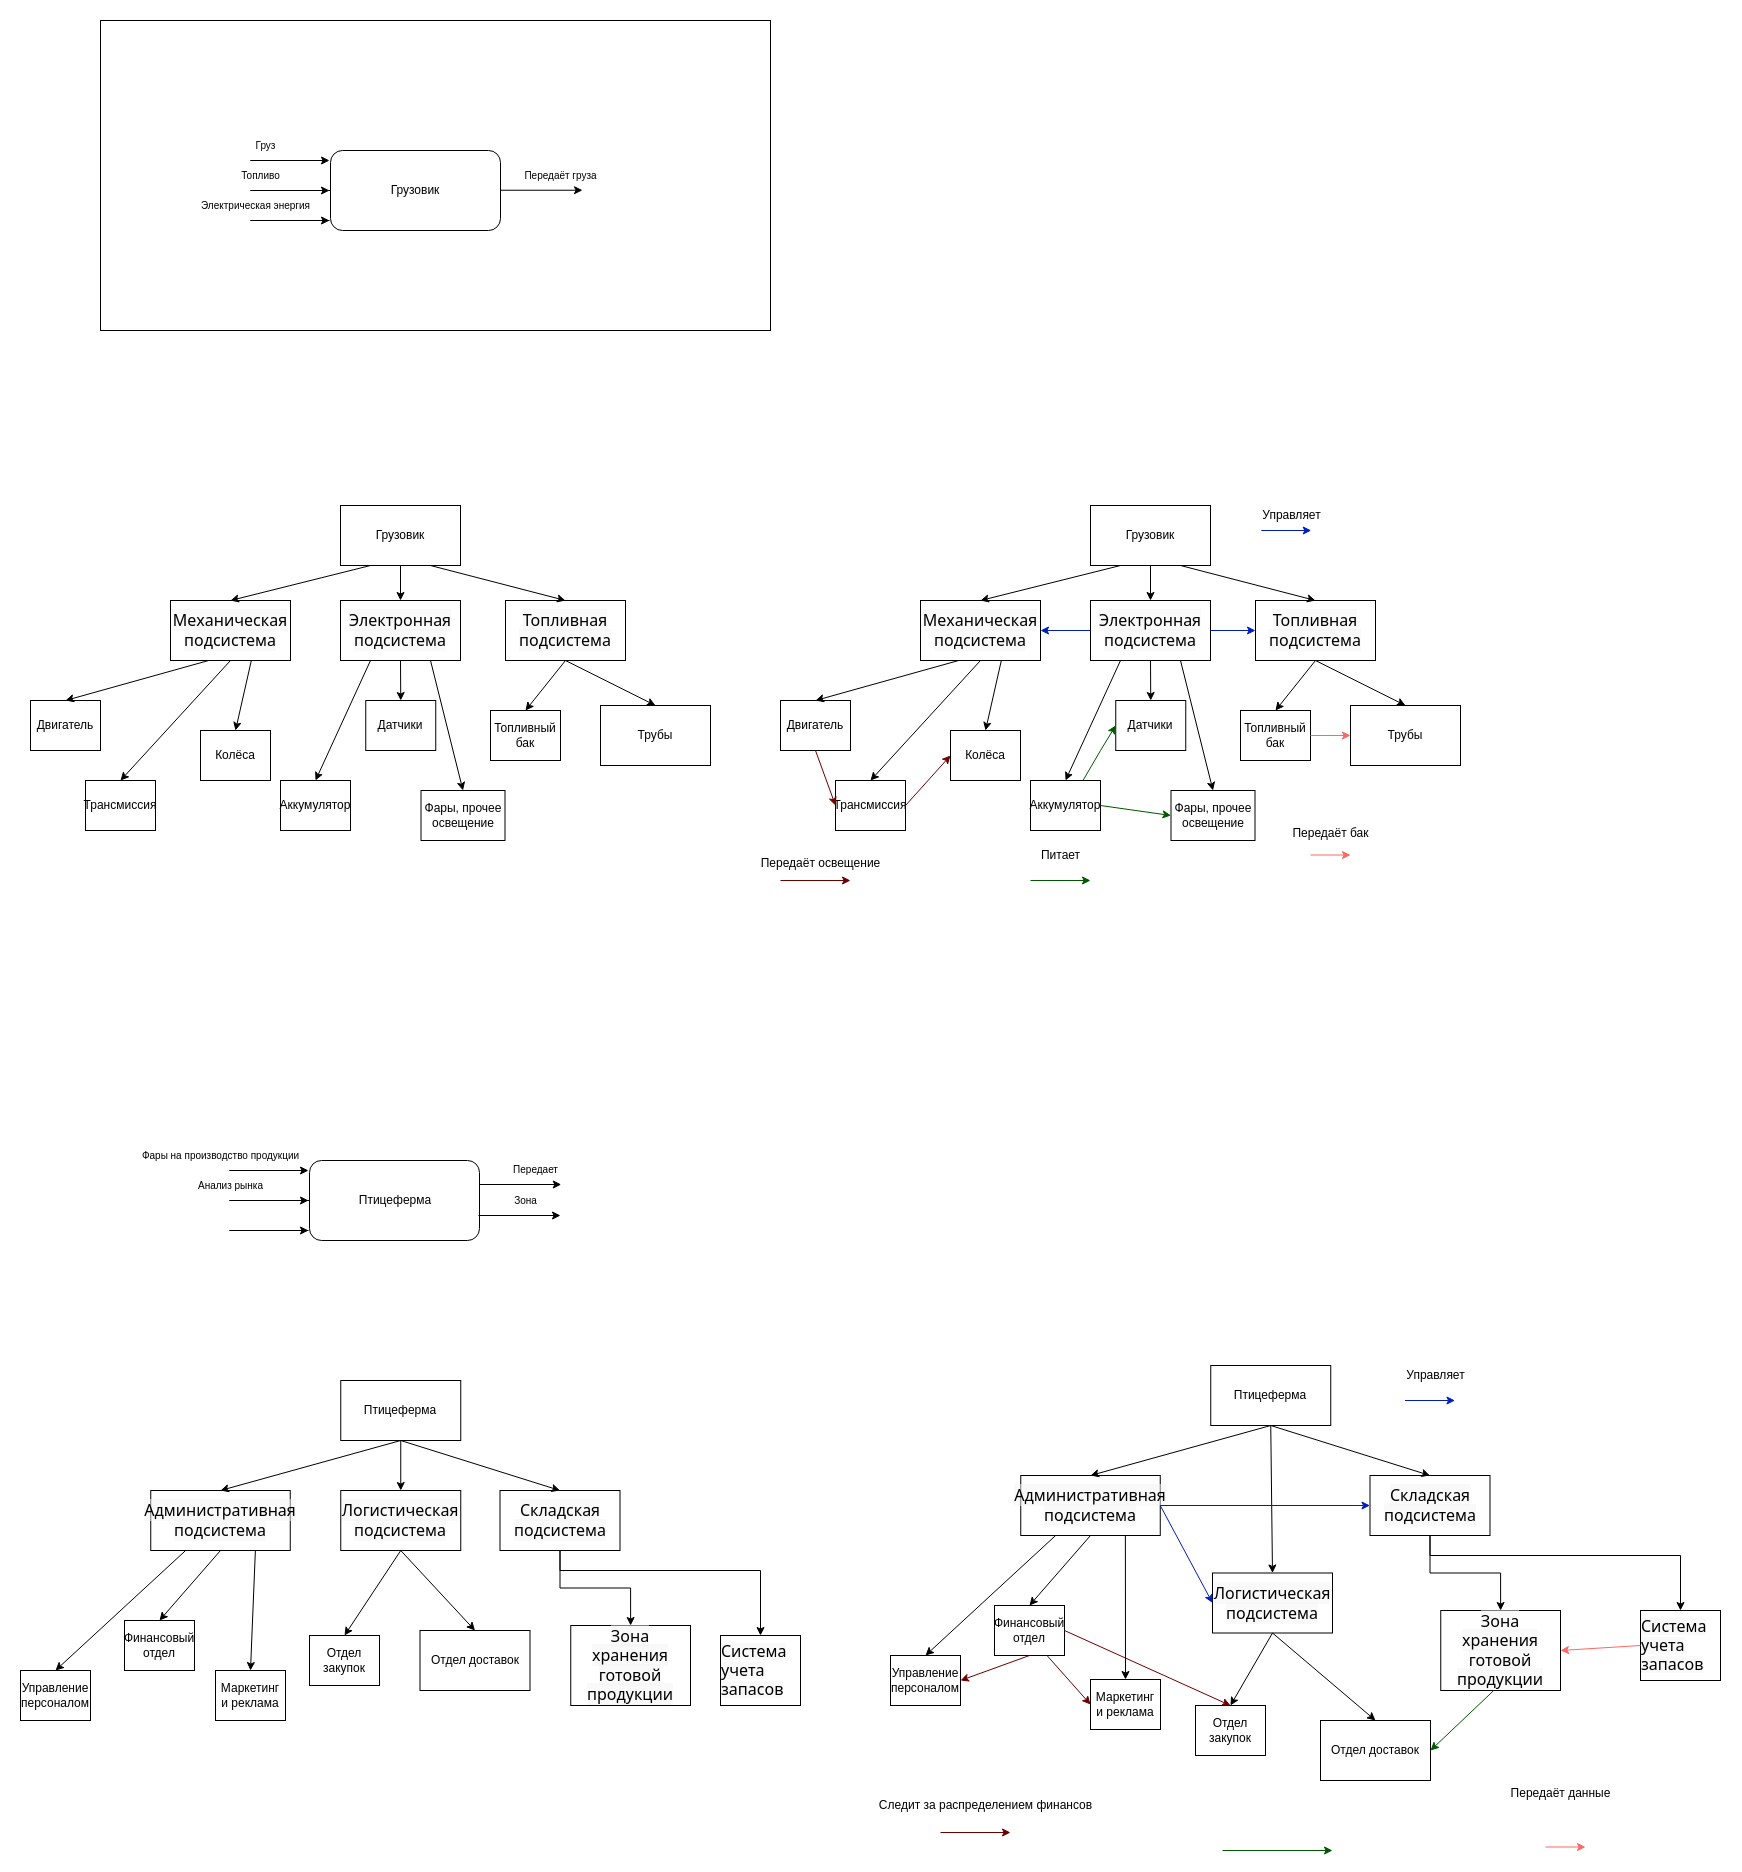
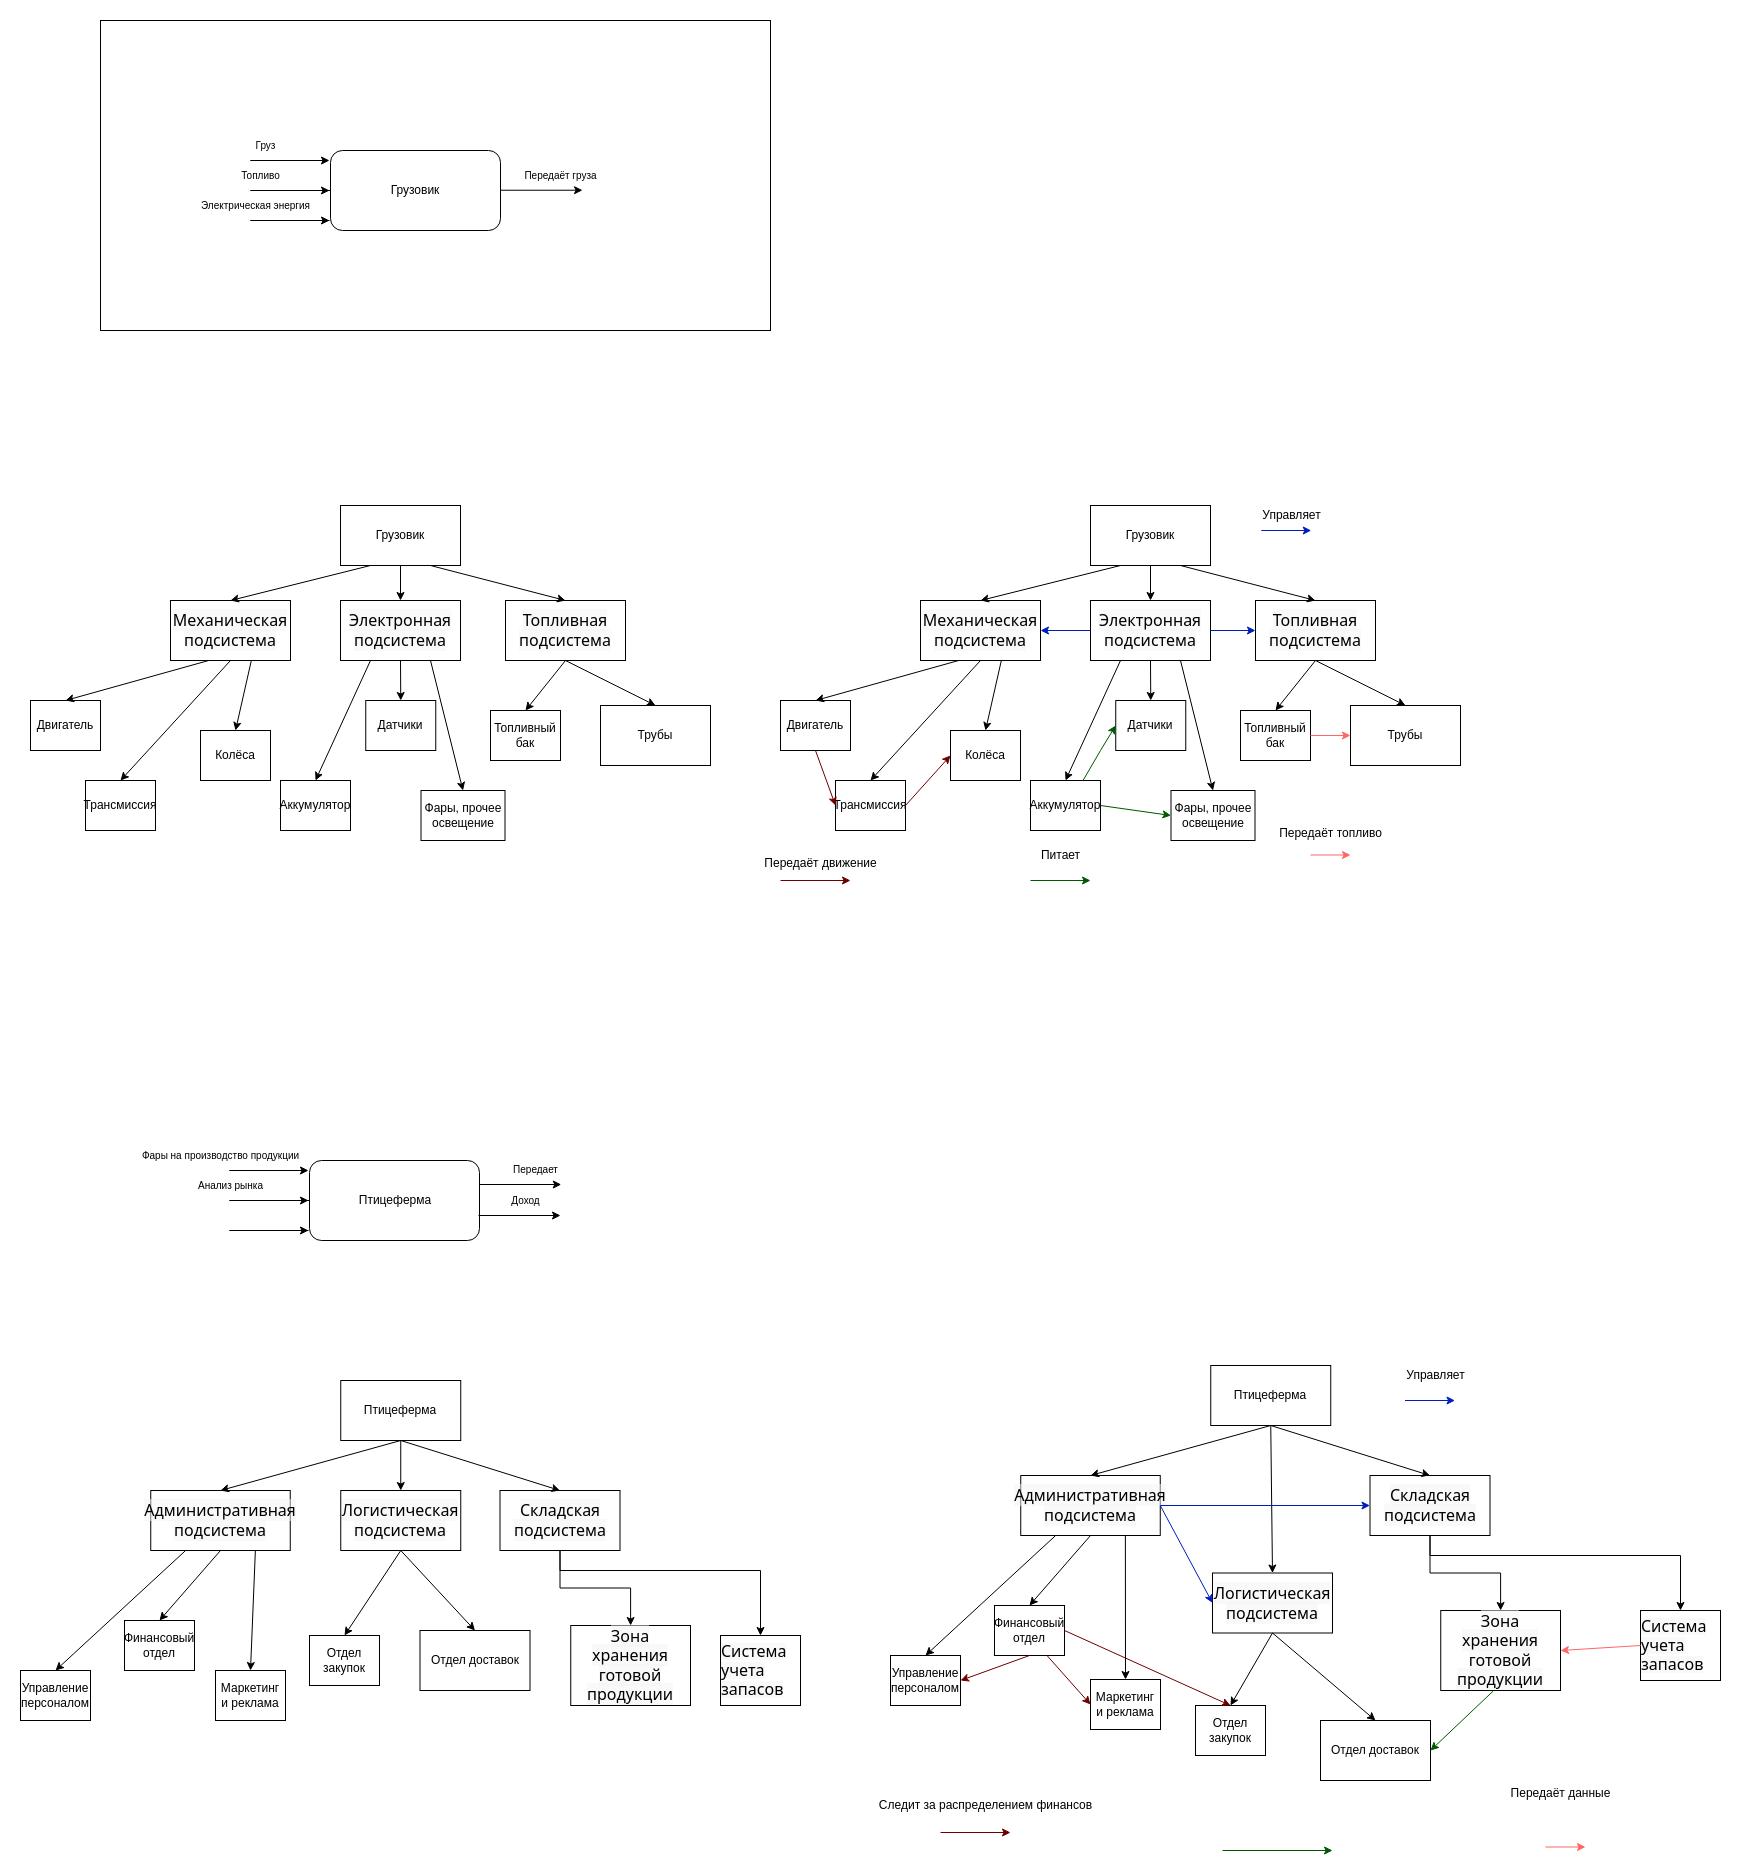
node "Передаёт бак": label "Передаёт бак" -> "Передаёт топливо"
node "Передаёт освещение": label "Передаёт освещение" -> "Передаёт движение"
node "Зона": label "Зона" -> "Доход"
